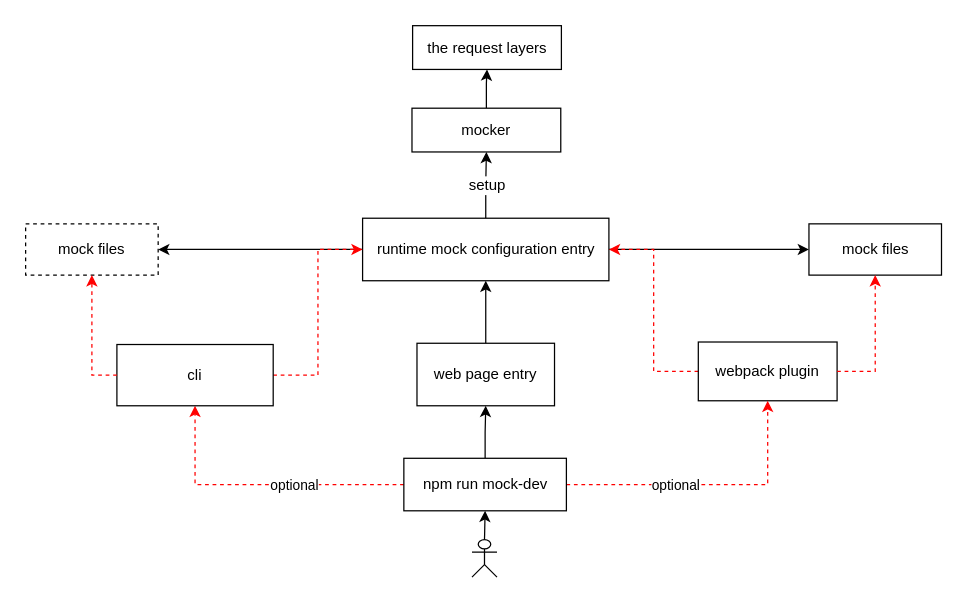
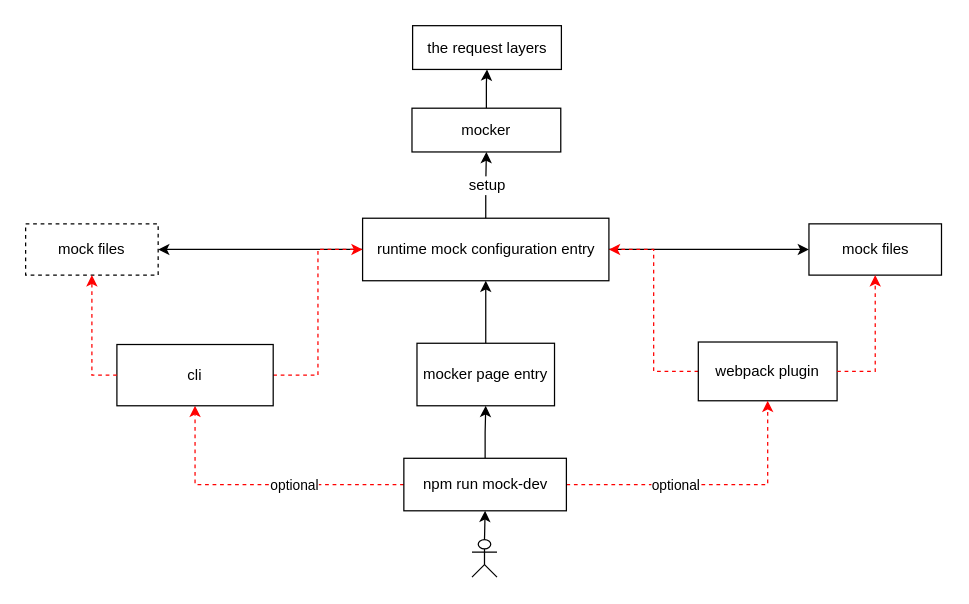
node "web page entry": label "web page entry" -> "mocker page entry"
